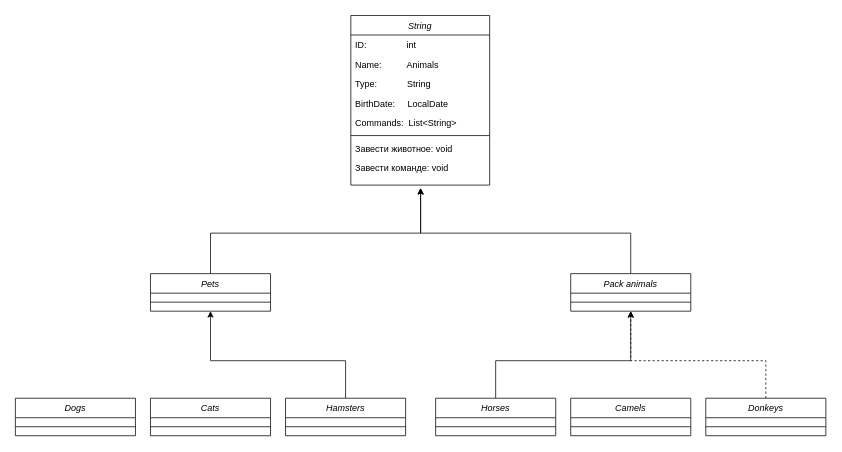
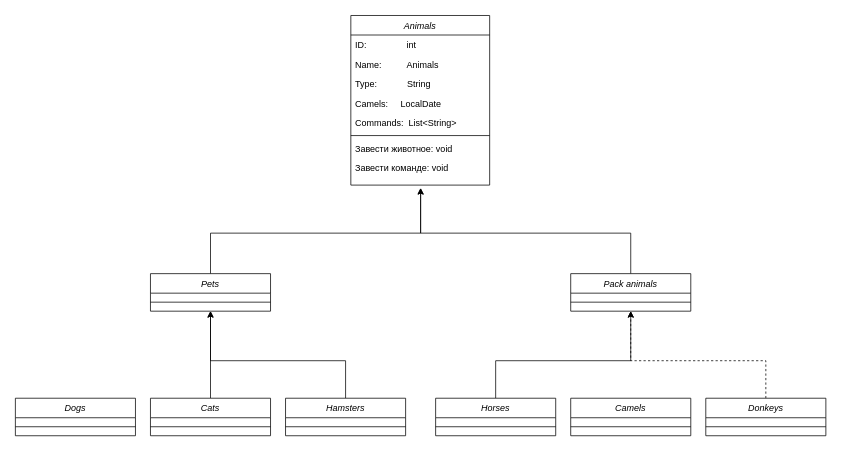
node "String": label "String" -> "Animals"
node "BirthDate: LocalDate": label "BirthDate: LocalDate" -> "Camels: LocalDate"
edge "Cats" -> "Pets": added
